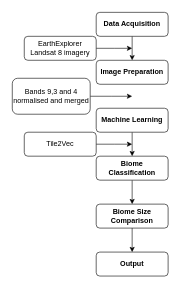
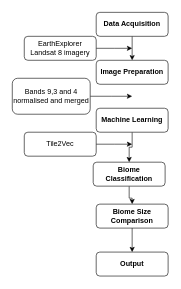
node "Biome Classification": moved (132, 168) -> (129, 174)
